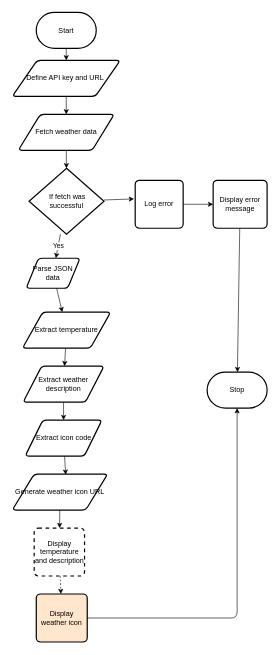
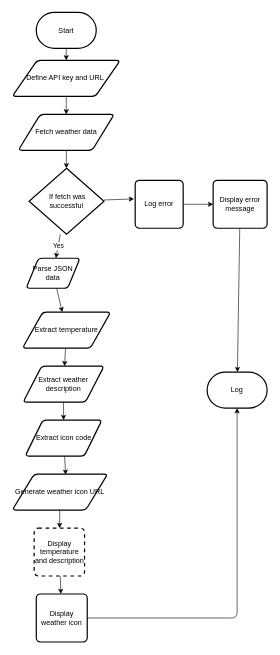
node "Stop": label "Stop" -> "Log"
edge "Display temperature and description" -> "Display weather icon": style dashed -> solid
node "Display weather icon": fillcolor #ffe6cc -> #ffffff
